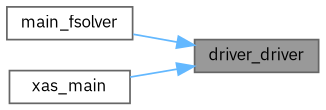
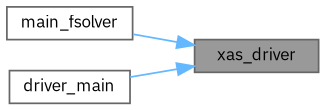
node "driver_driver": label "driver_driver" -> "xas_driver"
node "xas_main": label "xas_main" -> "driver_main"
